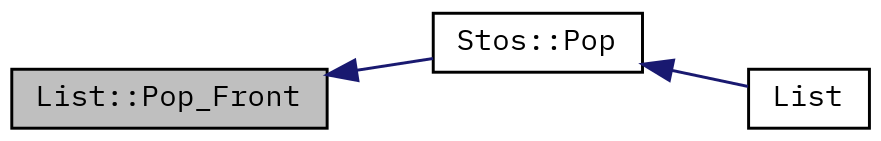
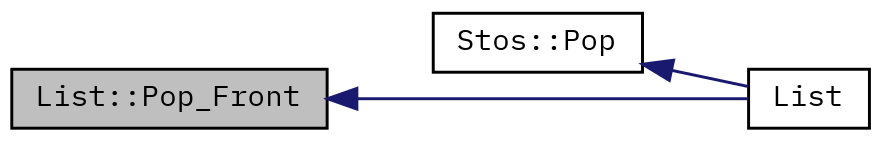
edge "Stos::Pop" -> "List::Pop_Front": now "List" -> "List::Pop_Front"
